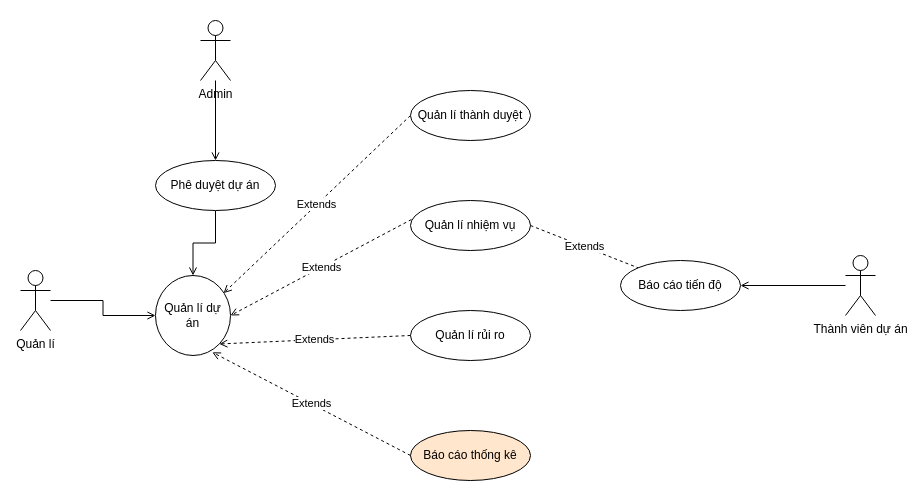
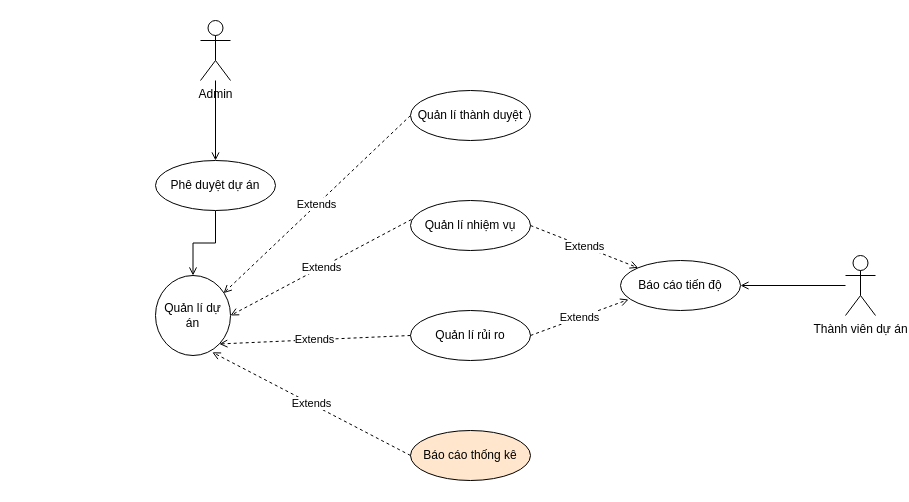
edge "Quản lí nhiệm vụ" -- "Báo cáo tiến độ": arrowhead none -> open
node "Quản lí": removed
edge "Quản lí" -> "Quản lí dự án": removed
edge "Quản lí rủi ro" -> "Báo cáo tiến độ": added, label "Extends"
